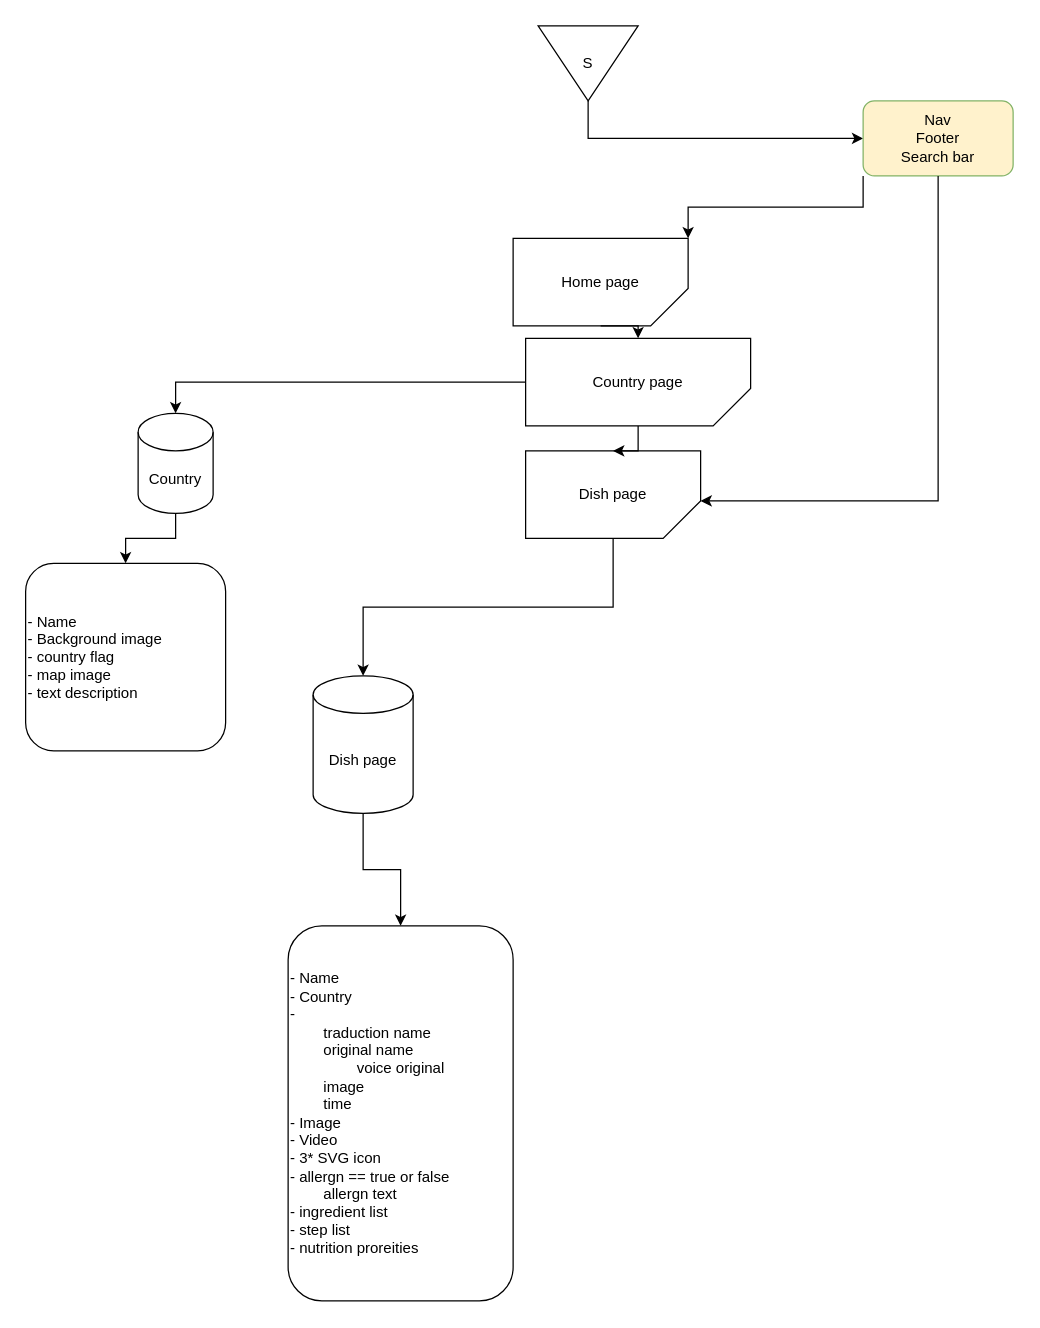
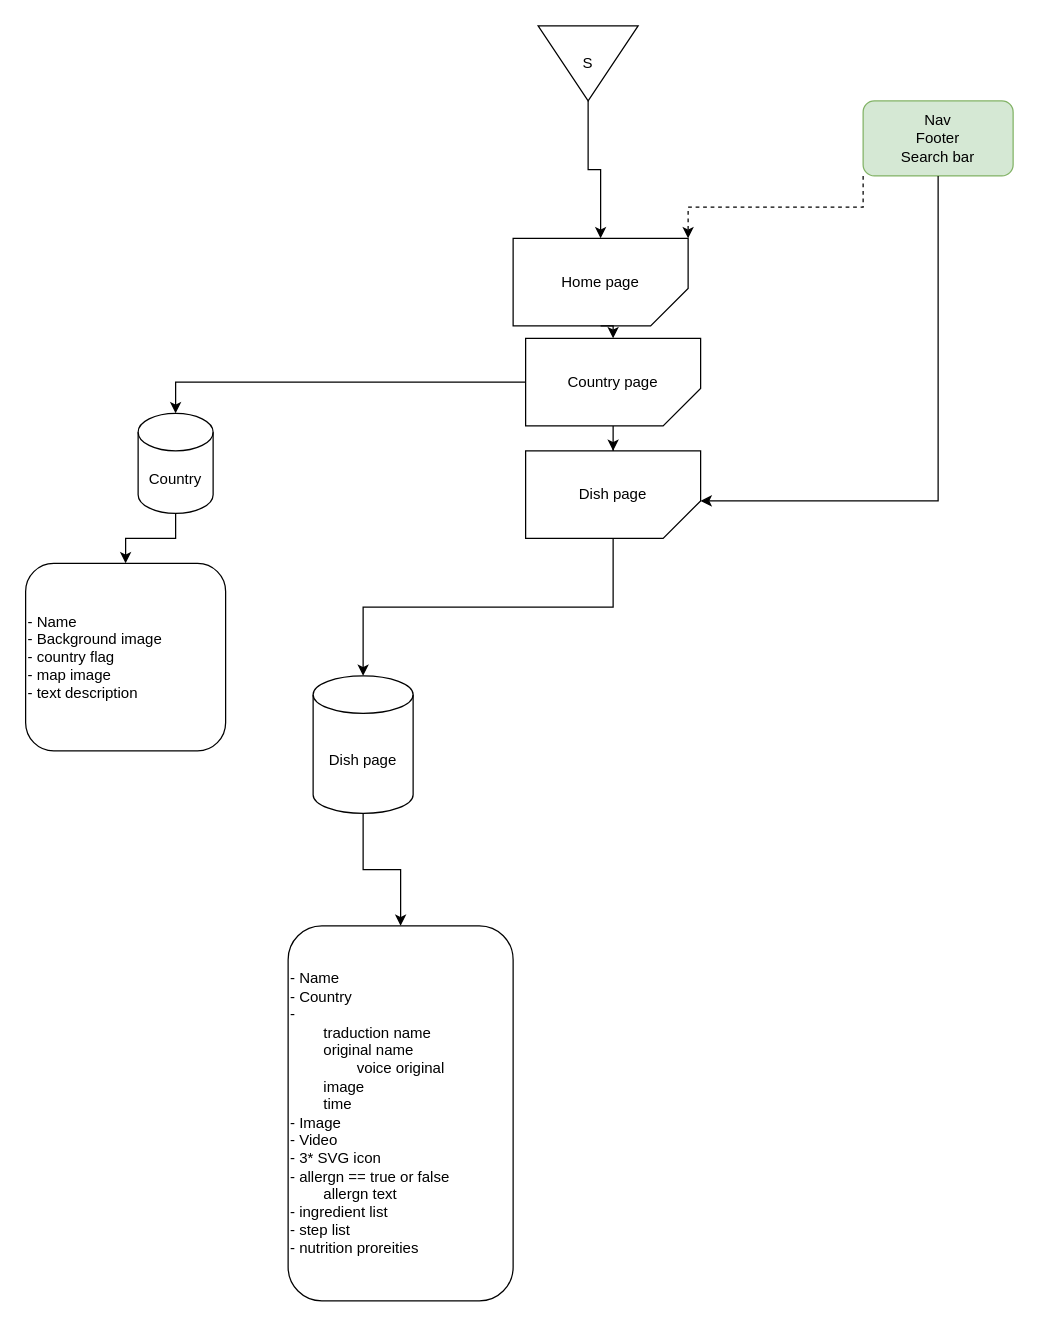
edge "S" -> "Nav Footer Search bar": now "S" -> "Home page"
node "Nav Footer Search bar": fillcolor #fff2cc -> #d5e8d4
edge "Nav Footer Search bar" -> "Home page": style solid -> dashed
node "Country page": size 225x88 -> 175x88
